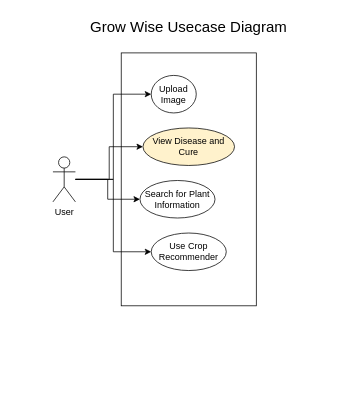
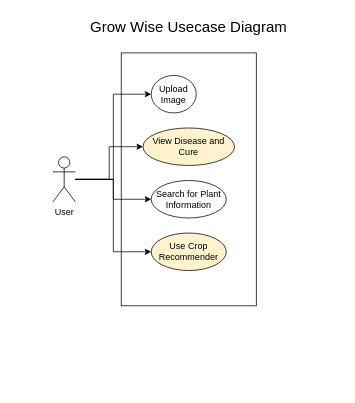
node "Search for Plant Information": moved (177, 199) -> (189, 199)
node "Use Crop Recommender": fillcolor #ffffff -> #fff2cc
